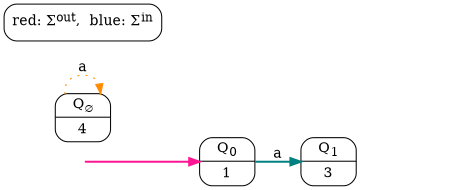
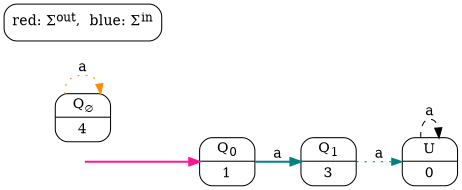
node "U": added
